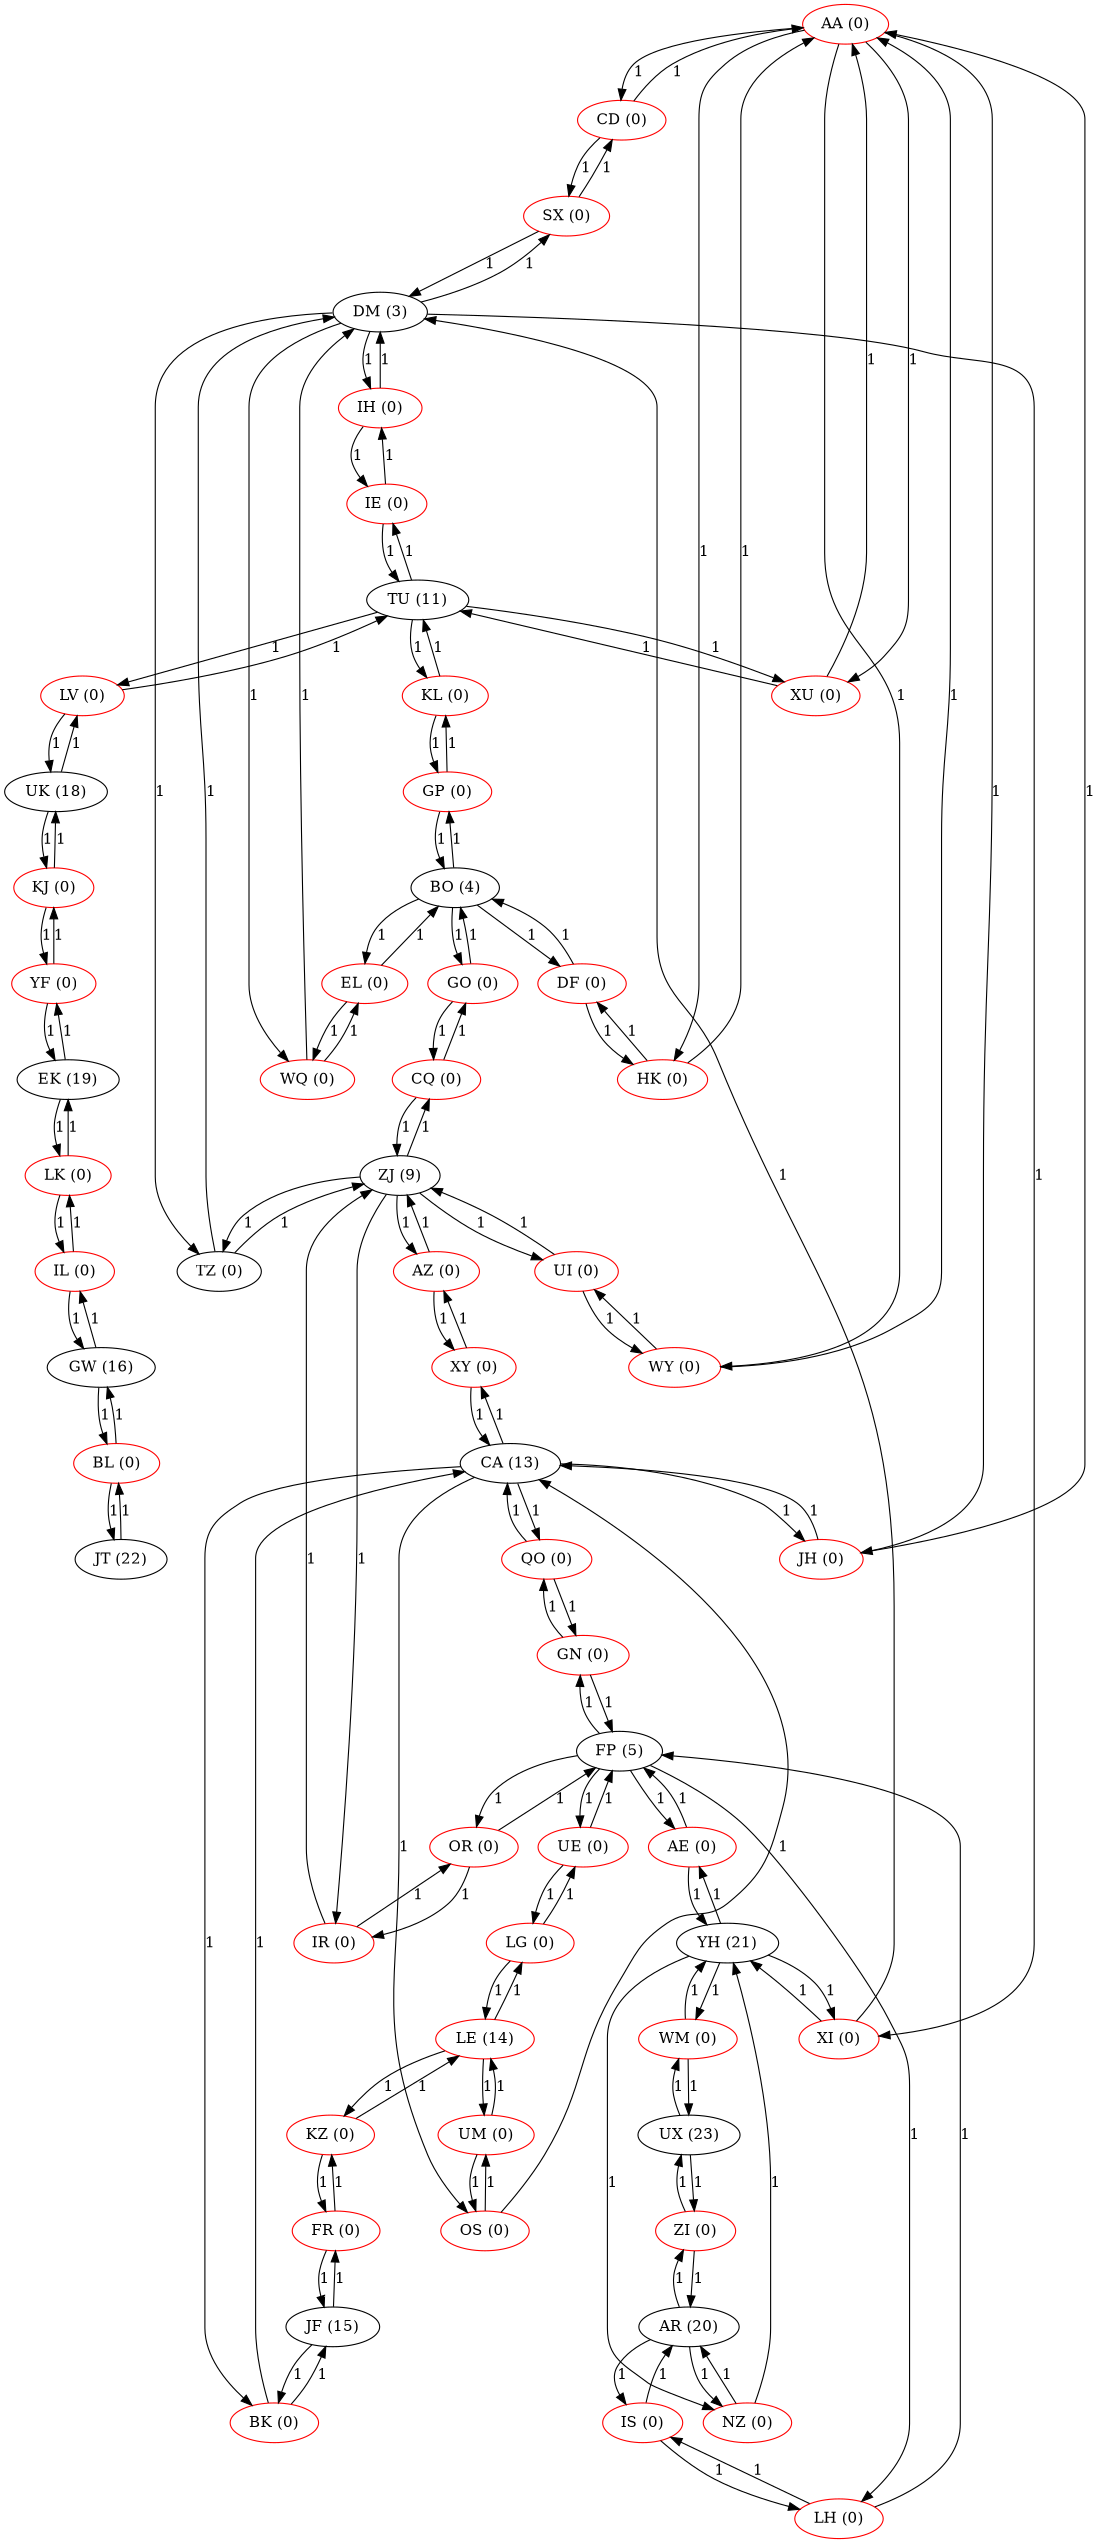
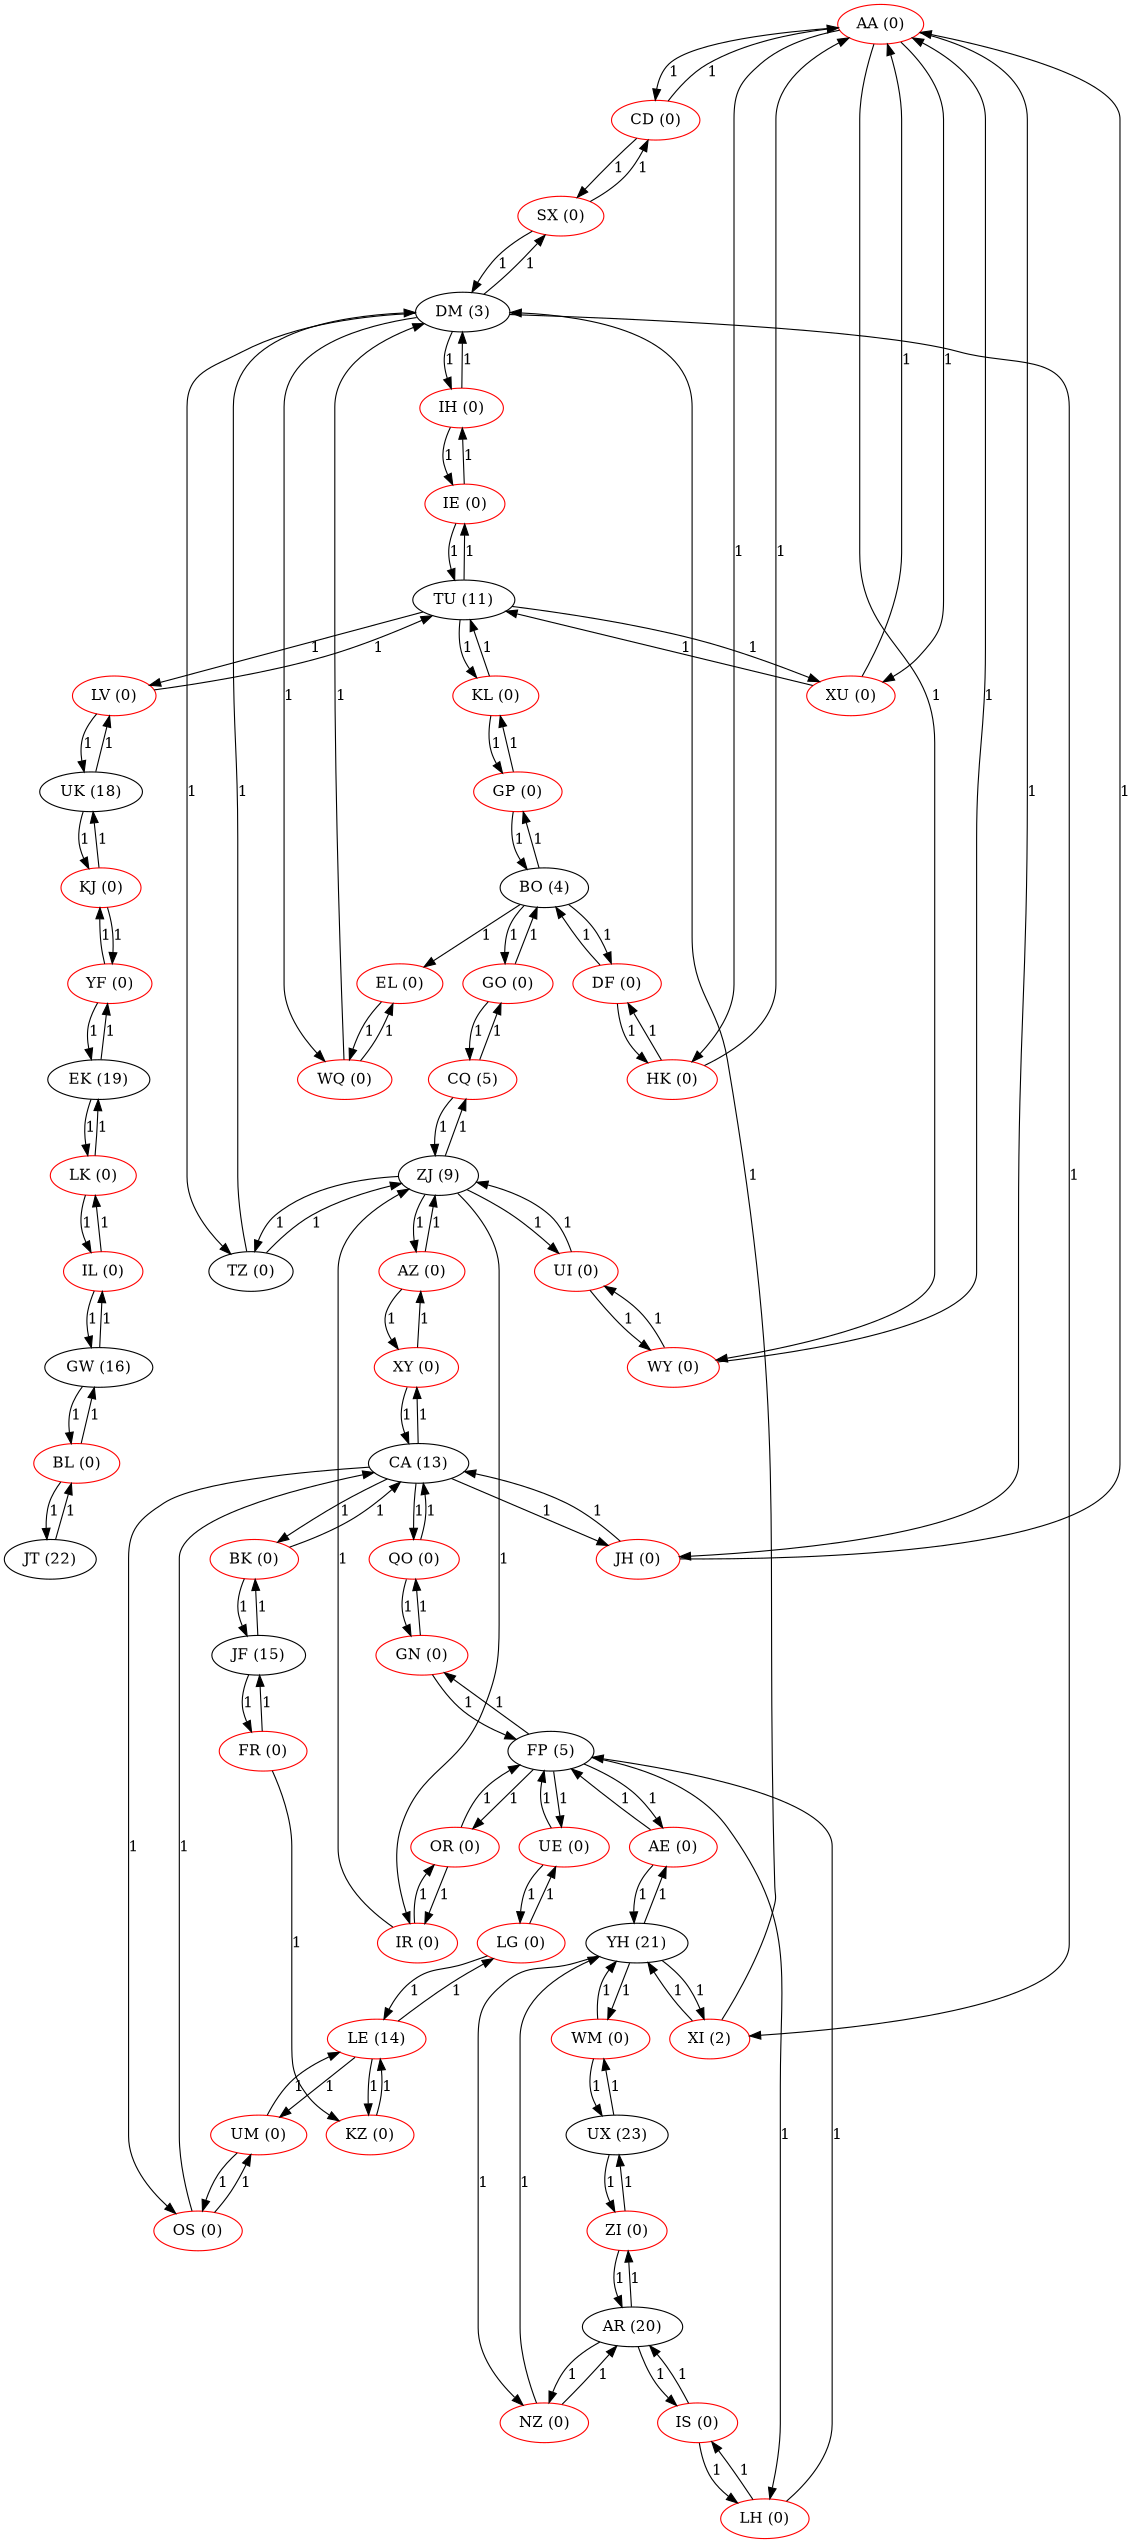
edge "EL (0)" -> "BO (4)": removed, label "1"
node "CQ (0)": label "CQ (0)" -> "CQ (5)"
node "XI (0)": label "XI (0)" -> "XI (2)"
edge "KZ (0)" -> "FR (0)": removed, label "1"
